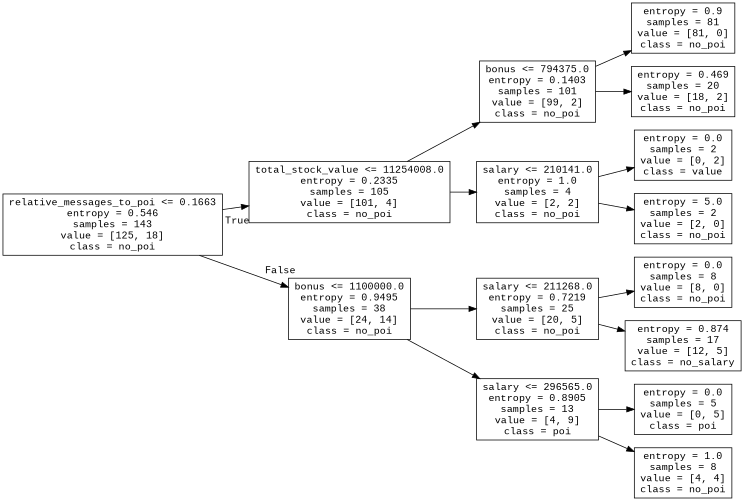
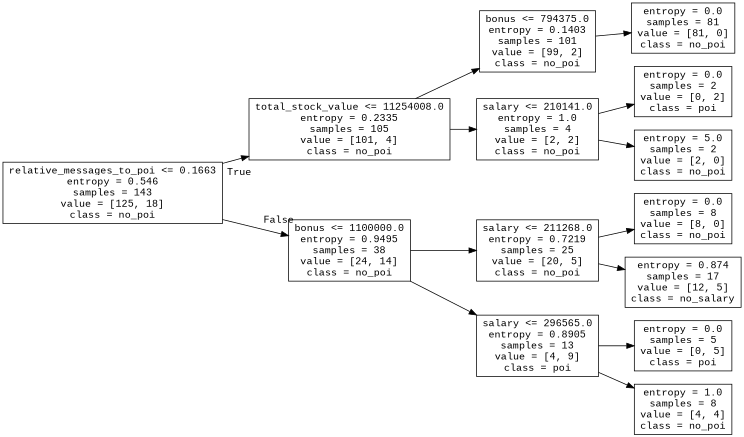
node "entropy = 0.9 samples = 81 value = [81, 0] class = no_poi": label "entropy = 0.9 samples = 81 value = [81, 0] class = no_poi" -> "entropy = 0.0 samples = 81 value = [81, 0] class = no_poi"
node "entropy = 0.469 samples = 20 value = [18, 2] class = no_poi": removed
node "entropy = 0.0 samples = 2 value = [0, 2] class = value": label "entropy = 0.0 samples = 2 value = [0, 2] class = value" -> "entropy = 0.0 samples = 2 value = [0, 2] class = poi"
